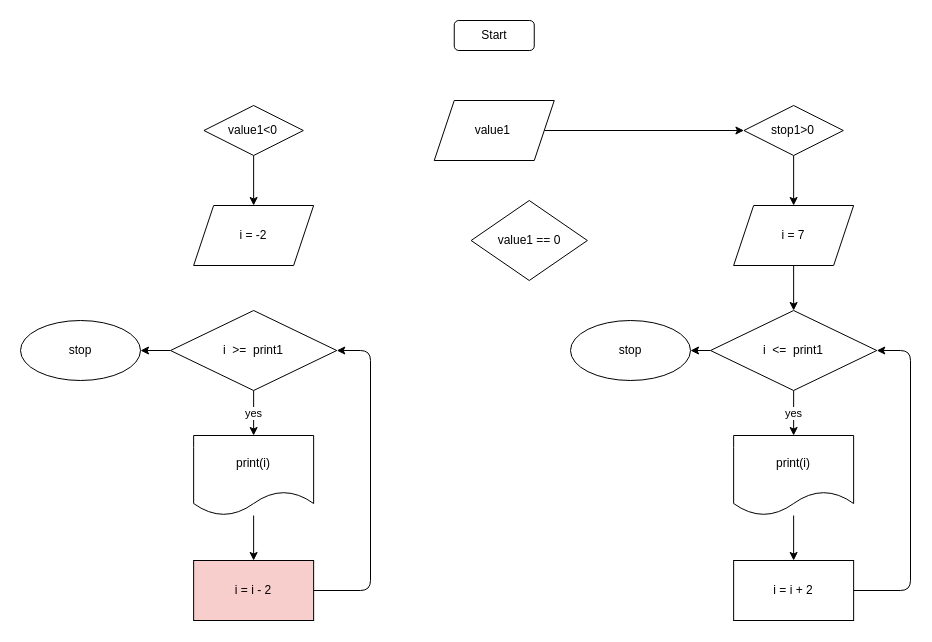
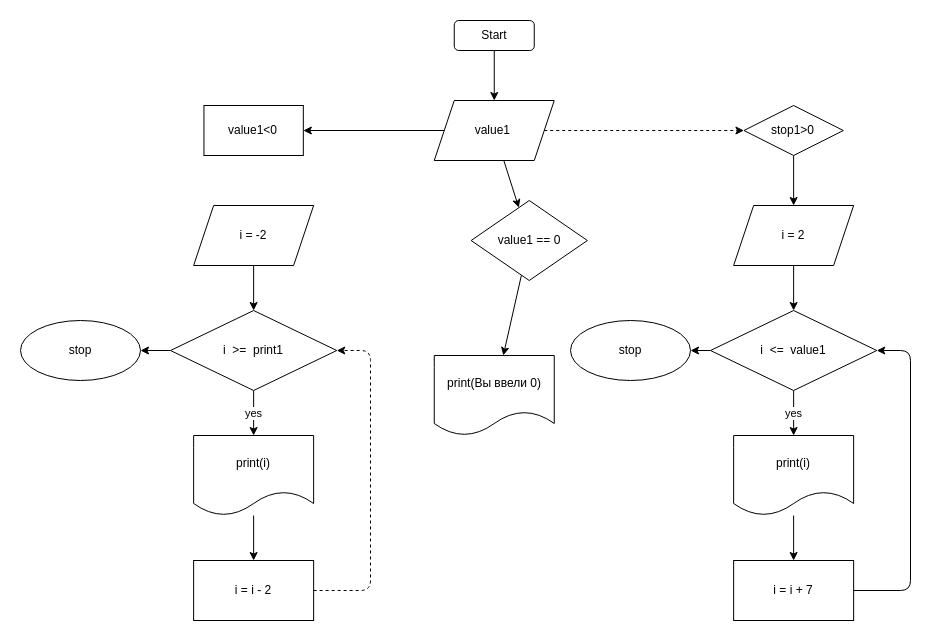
edge "Start" -> "value1": added
node "value1<0": shape diamond -> rectangle
edge "value1" -> "value1<0": added
edge "value1" -> "stop1>0": style solid -> dashed
edge "value1<0" -> "i = -2": removed
edge "value1" -> "value1 == 0": added
node "i = 7": label "i = 7" -> "i = 2"
edge "i = -2" -> "i >= print1": added
edge "value1 == 0" -> "print(Вы ввели 0)": added
node "i <= print1": label "i <= print1" -> "i <= value1"
node "print(Вы ввели 0)": added
edge "i = i - 2" -> "i >= print1": style solid -> dashed
node "i = i - 2": fillcolor #f8cecc -> #ffffff
node "i = i + 2": label "i = i + 2" -> "i = i + 7"
